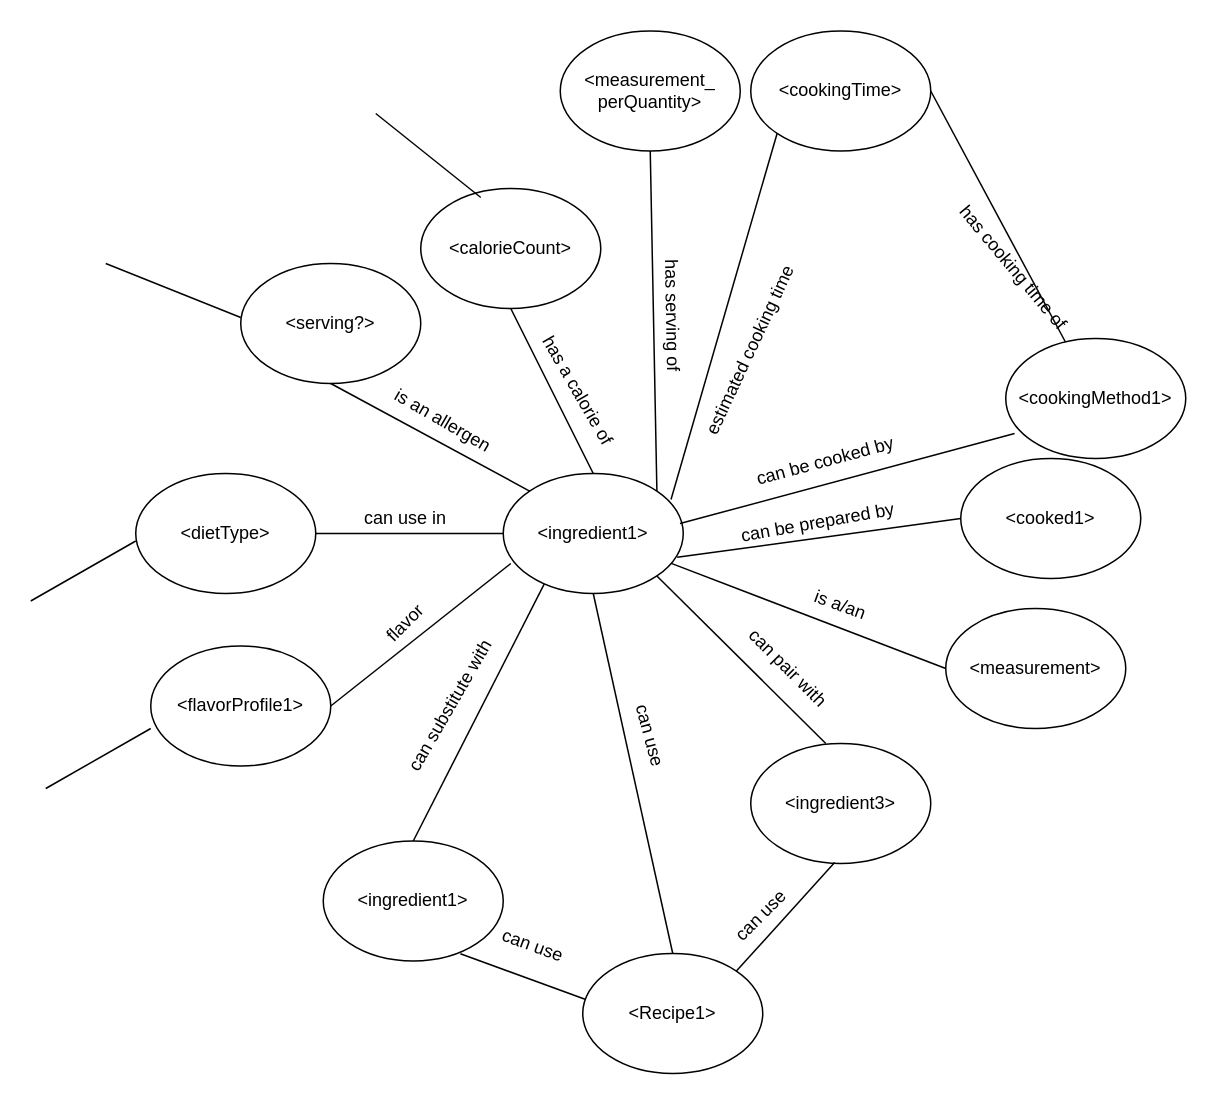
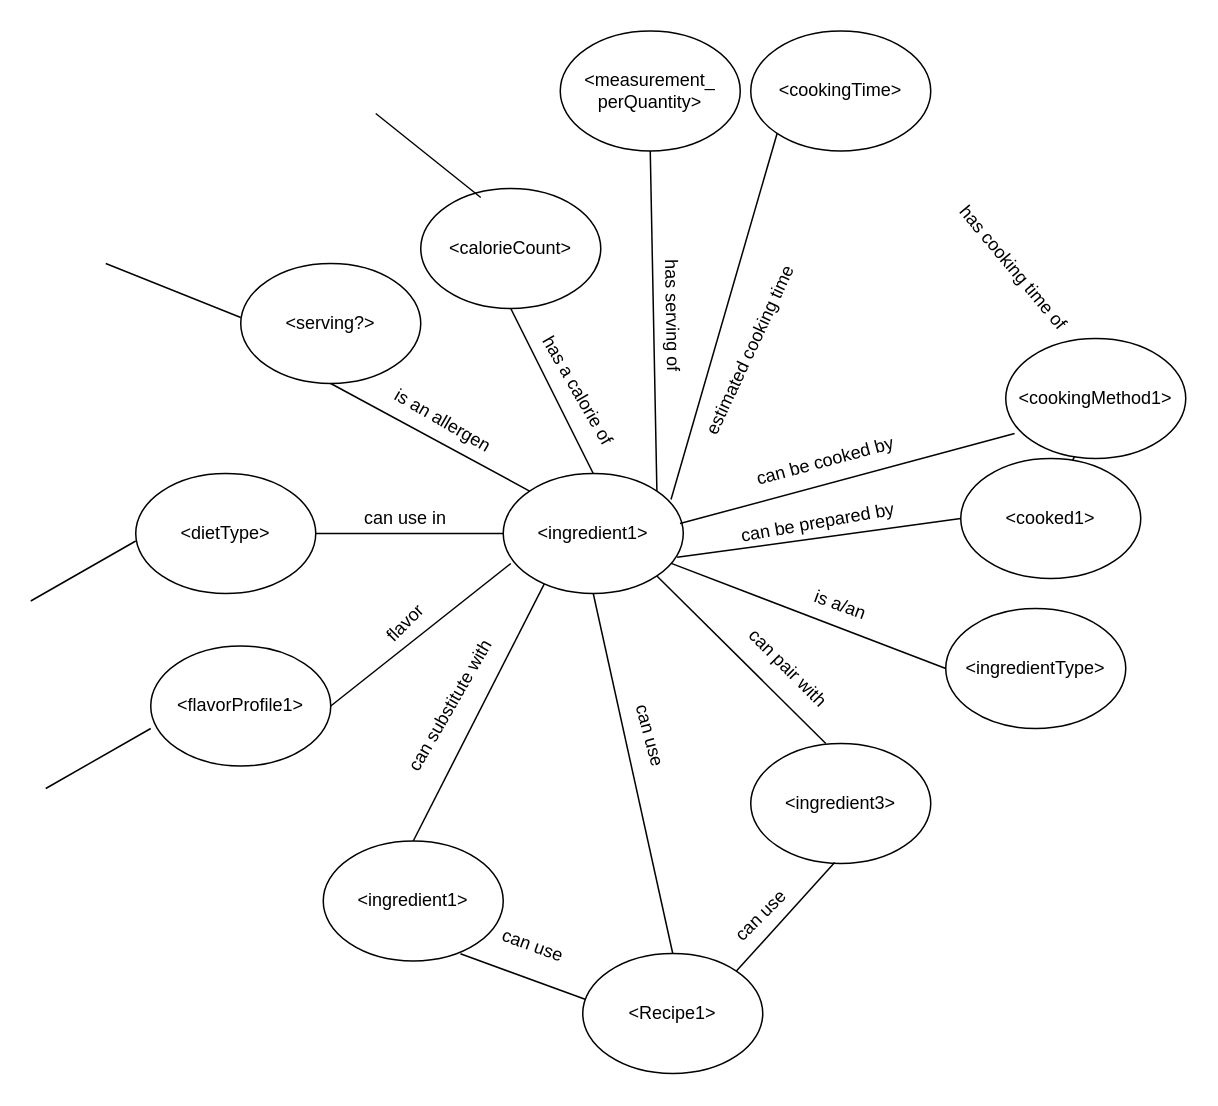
edge "<cookingTime>" -- "<cookingMethod1>": now "<cooked1>" -- "<cookingMethod1>"
node "<measurement>": label "<measurement>" -> "<ingredientType>"
